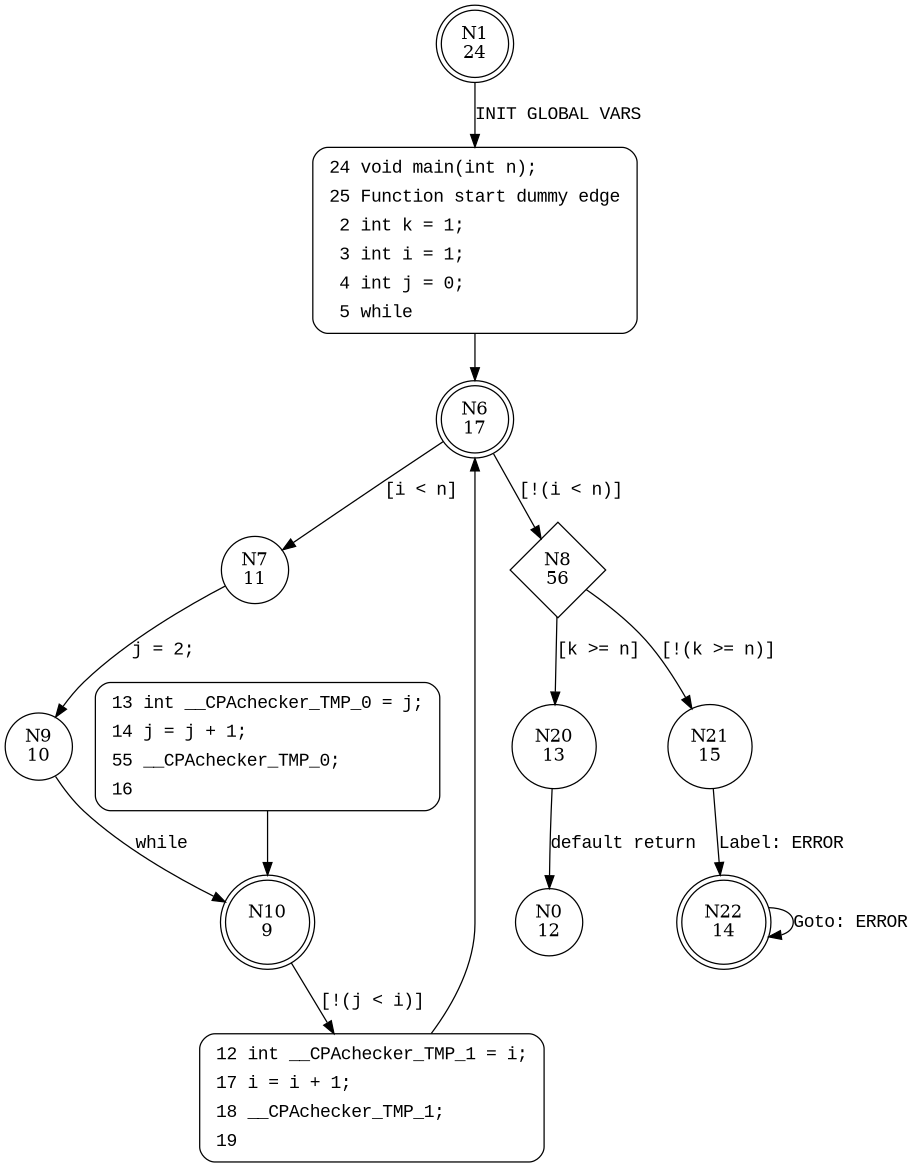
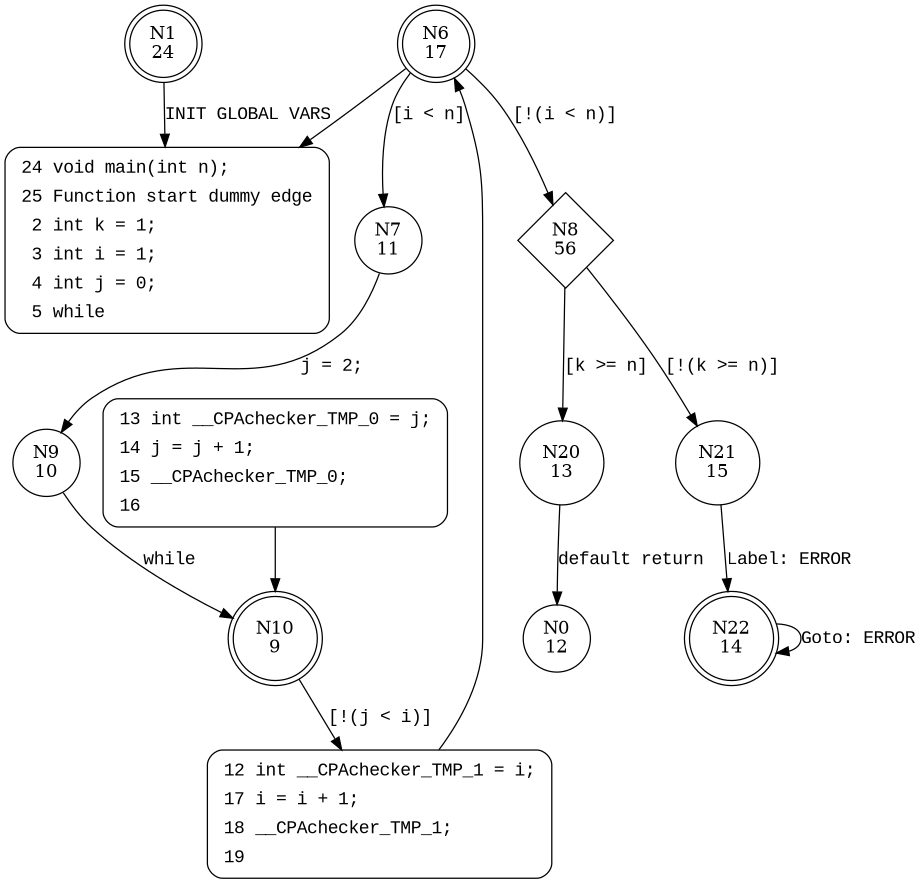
edge "24" -> "N6 17": reversed
node "13": text "55" -> "15"
